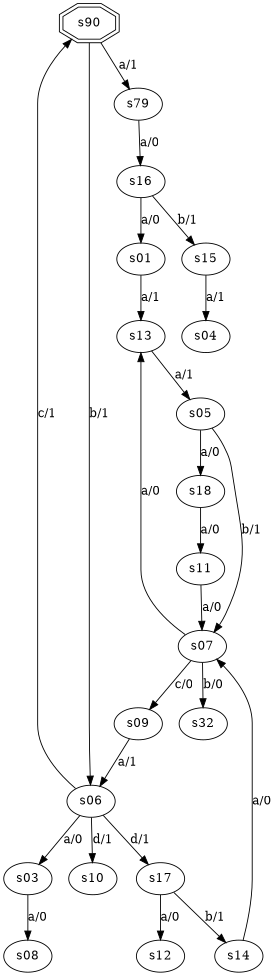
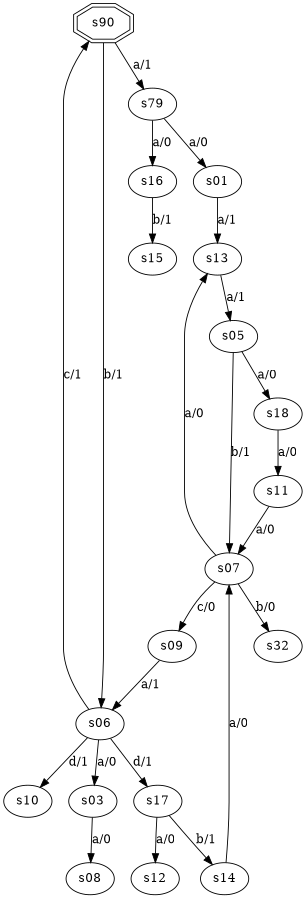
edge "s16" -> "s01": now "s79" -> "s01"
node "s04": removed
